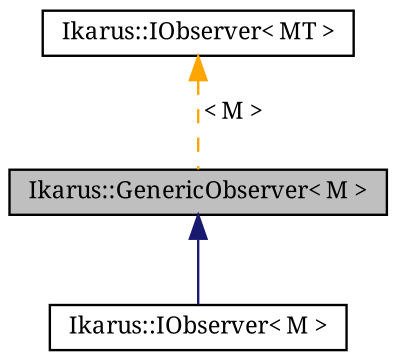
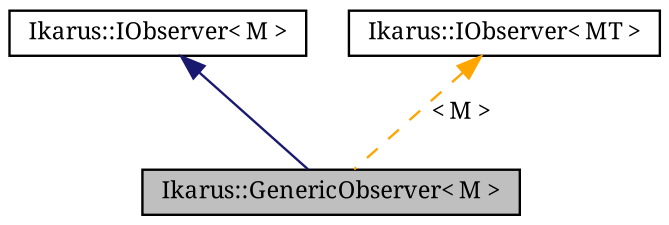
edge "Ikarus::IObserver< M >" -> "Ikarus::GenericObserver< M >": reversed
